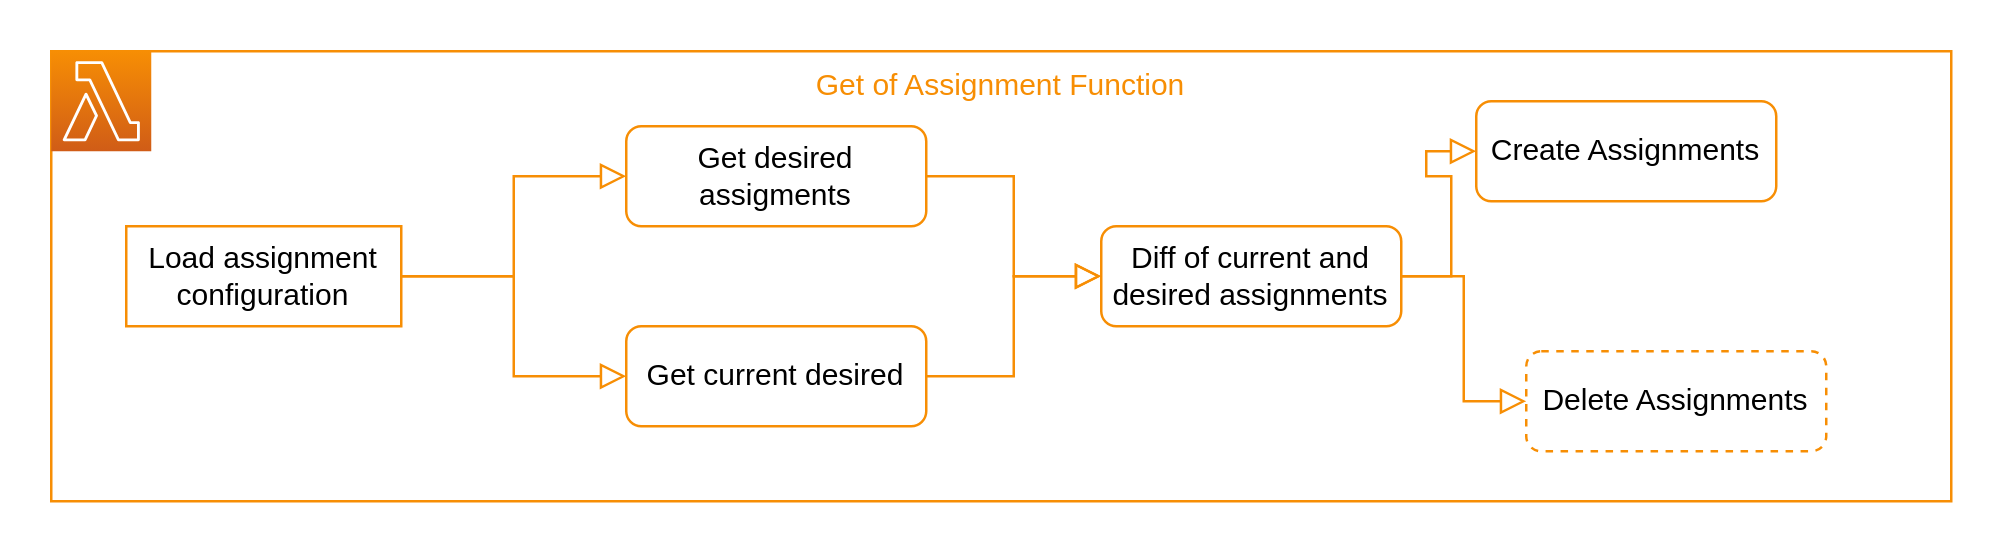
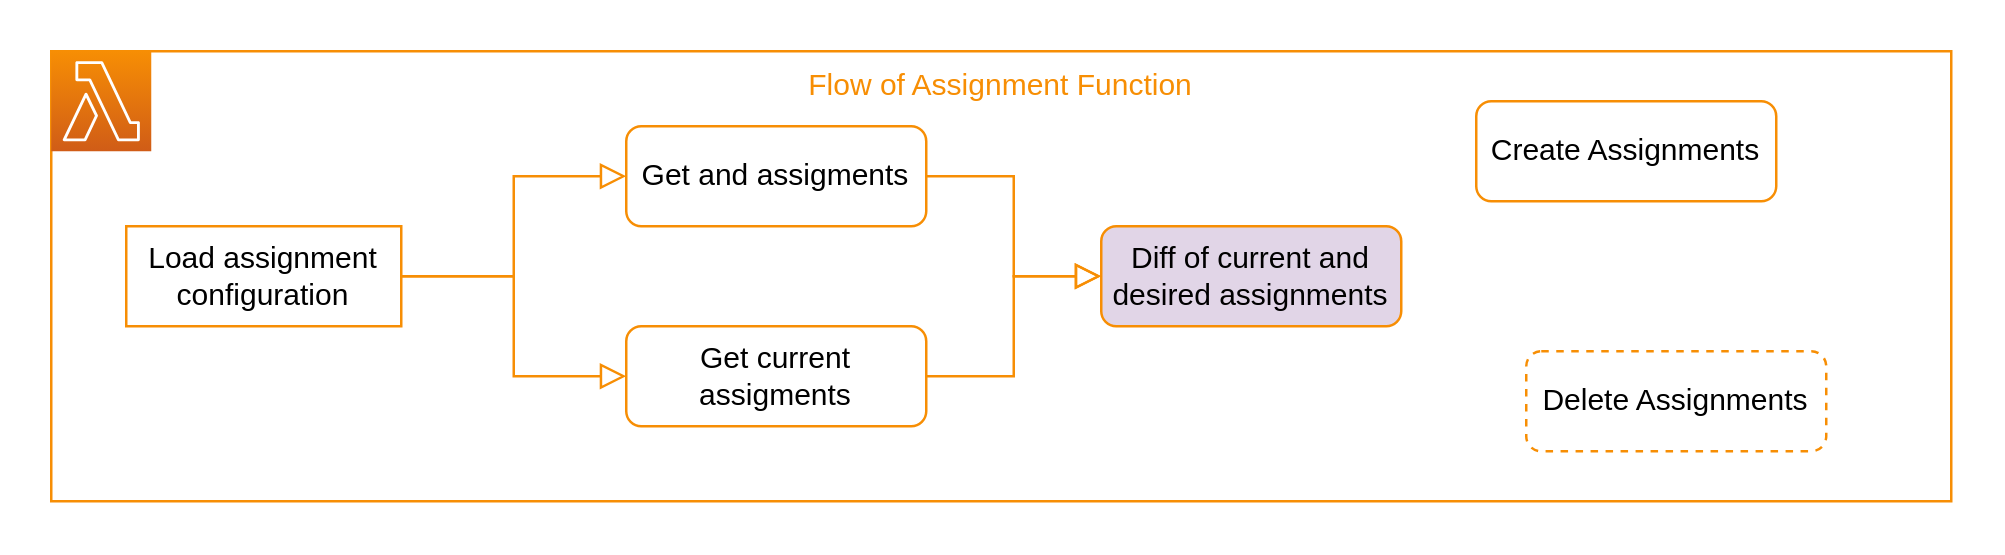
node "Get of Assignment Function": label "Get of Assignment Function" -> "Flow of Assignment Function"
node "Get desired assigments": label "Get desired assigments" -> "Get and assigments"
edge "Diff of current and desired assignments" -> "Create Assignments": removed
node "Diff of current and desired assignments": fillcolor #ffffff -> #e1d5e7
edge "Diff of current and desired assignments" -> "Delete Assignments": removed
node "Get current desired": label "Get current desired" -> "Get current assigments"
